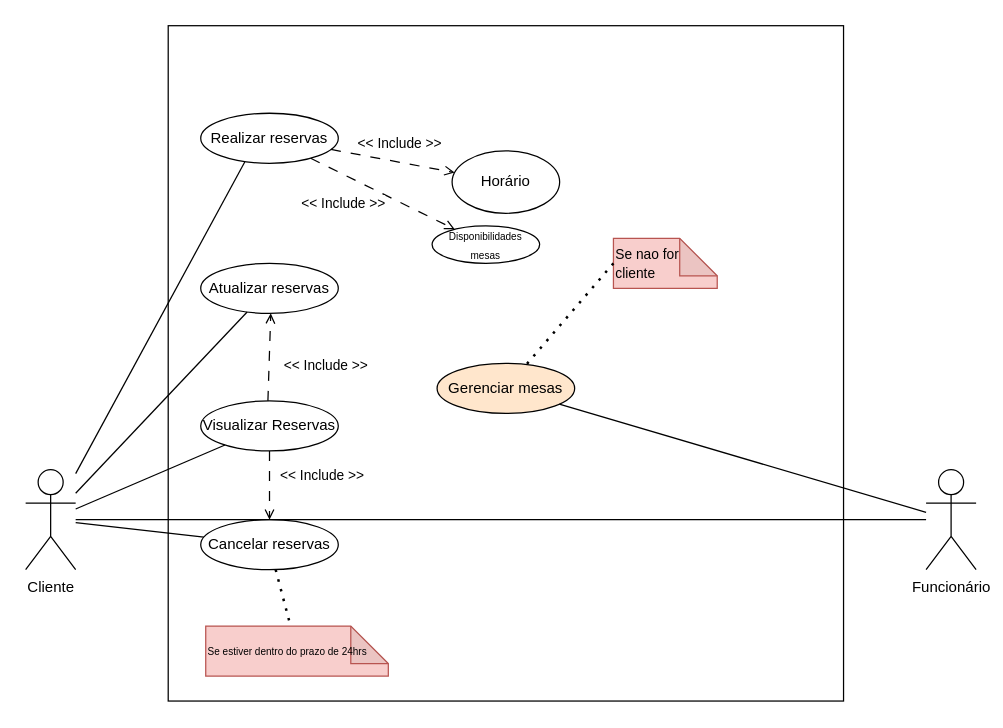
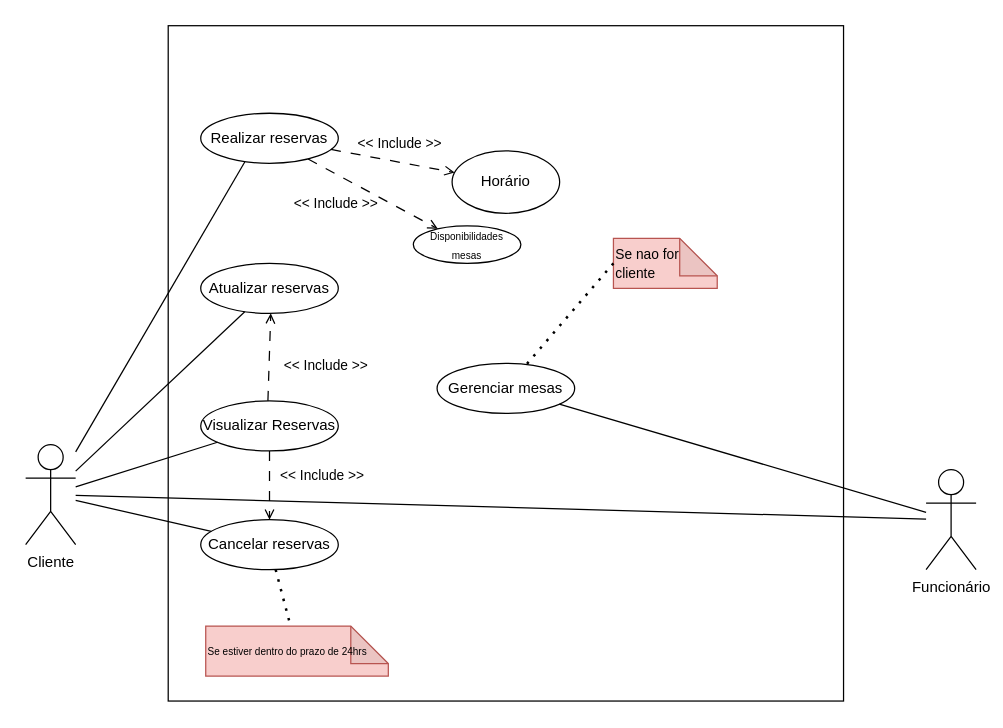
node "Disponibilidades mesas": moved (486, 244) -> (467, 244)
node "Gerenciar mesas": fillcolor #ffe6cc -> #ffffff
node "Cliente": moved (51, 519) -> (51, 494)
